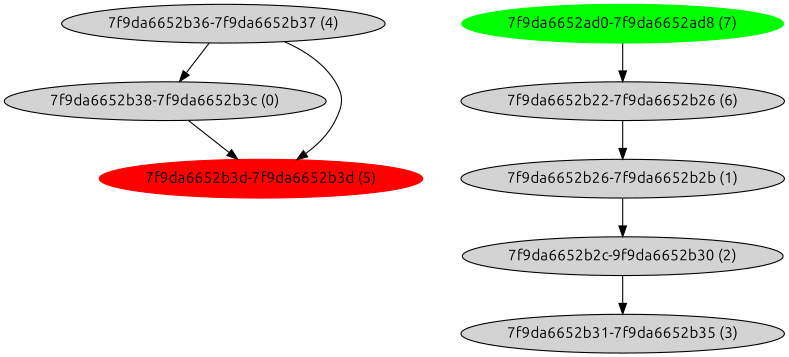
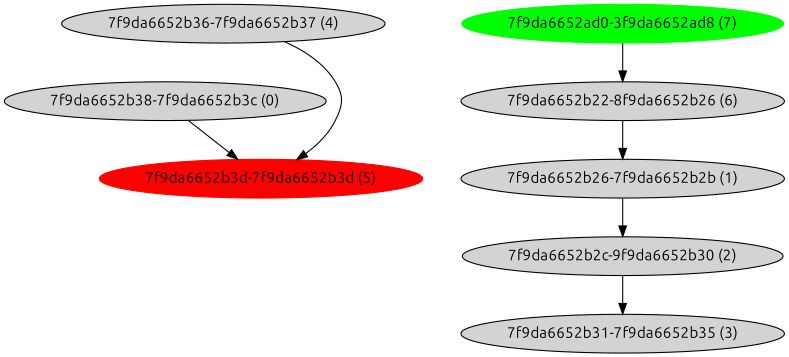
node "7f9da6652ad0-7f9da6652ad8 (7)": label "7f9da6652ad0-7f9da6652ad8 (7)" -> "7f9da6652ad0-3f9da6652ad8 (7)"
edge "7f9da6652b36-7f9da6652b37 (4)" -> "7f9da6652b38-7f9da6652b3c (0)": removed
node "7f9da6652b22-7f9da6652b26 (6)": label "7f9da6652b22-7f9da6652b26 (6)" -> "7f9da6652b22-8f9da6652b26 (6)"
